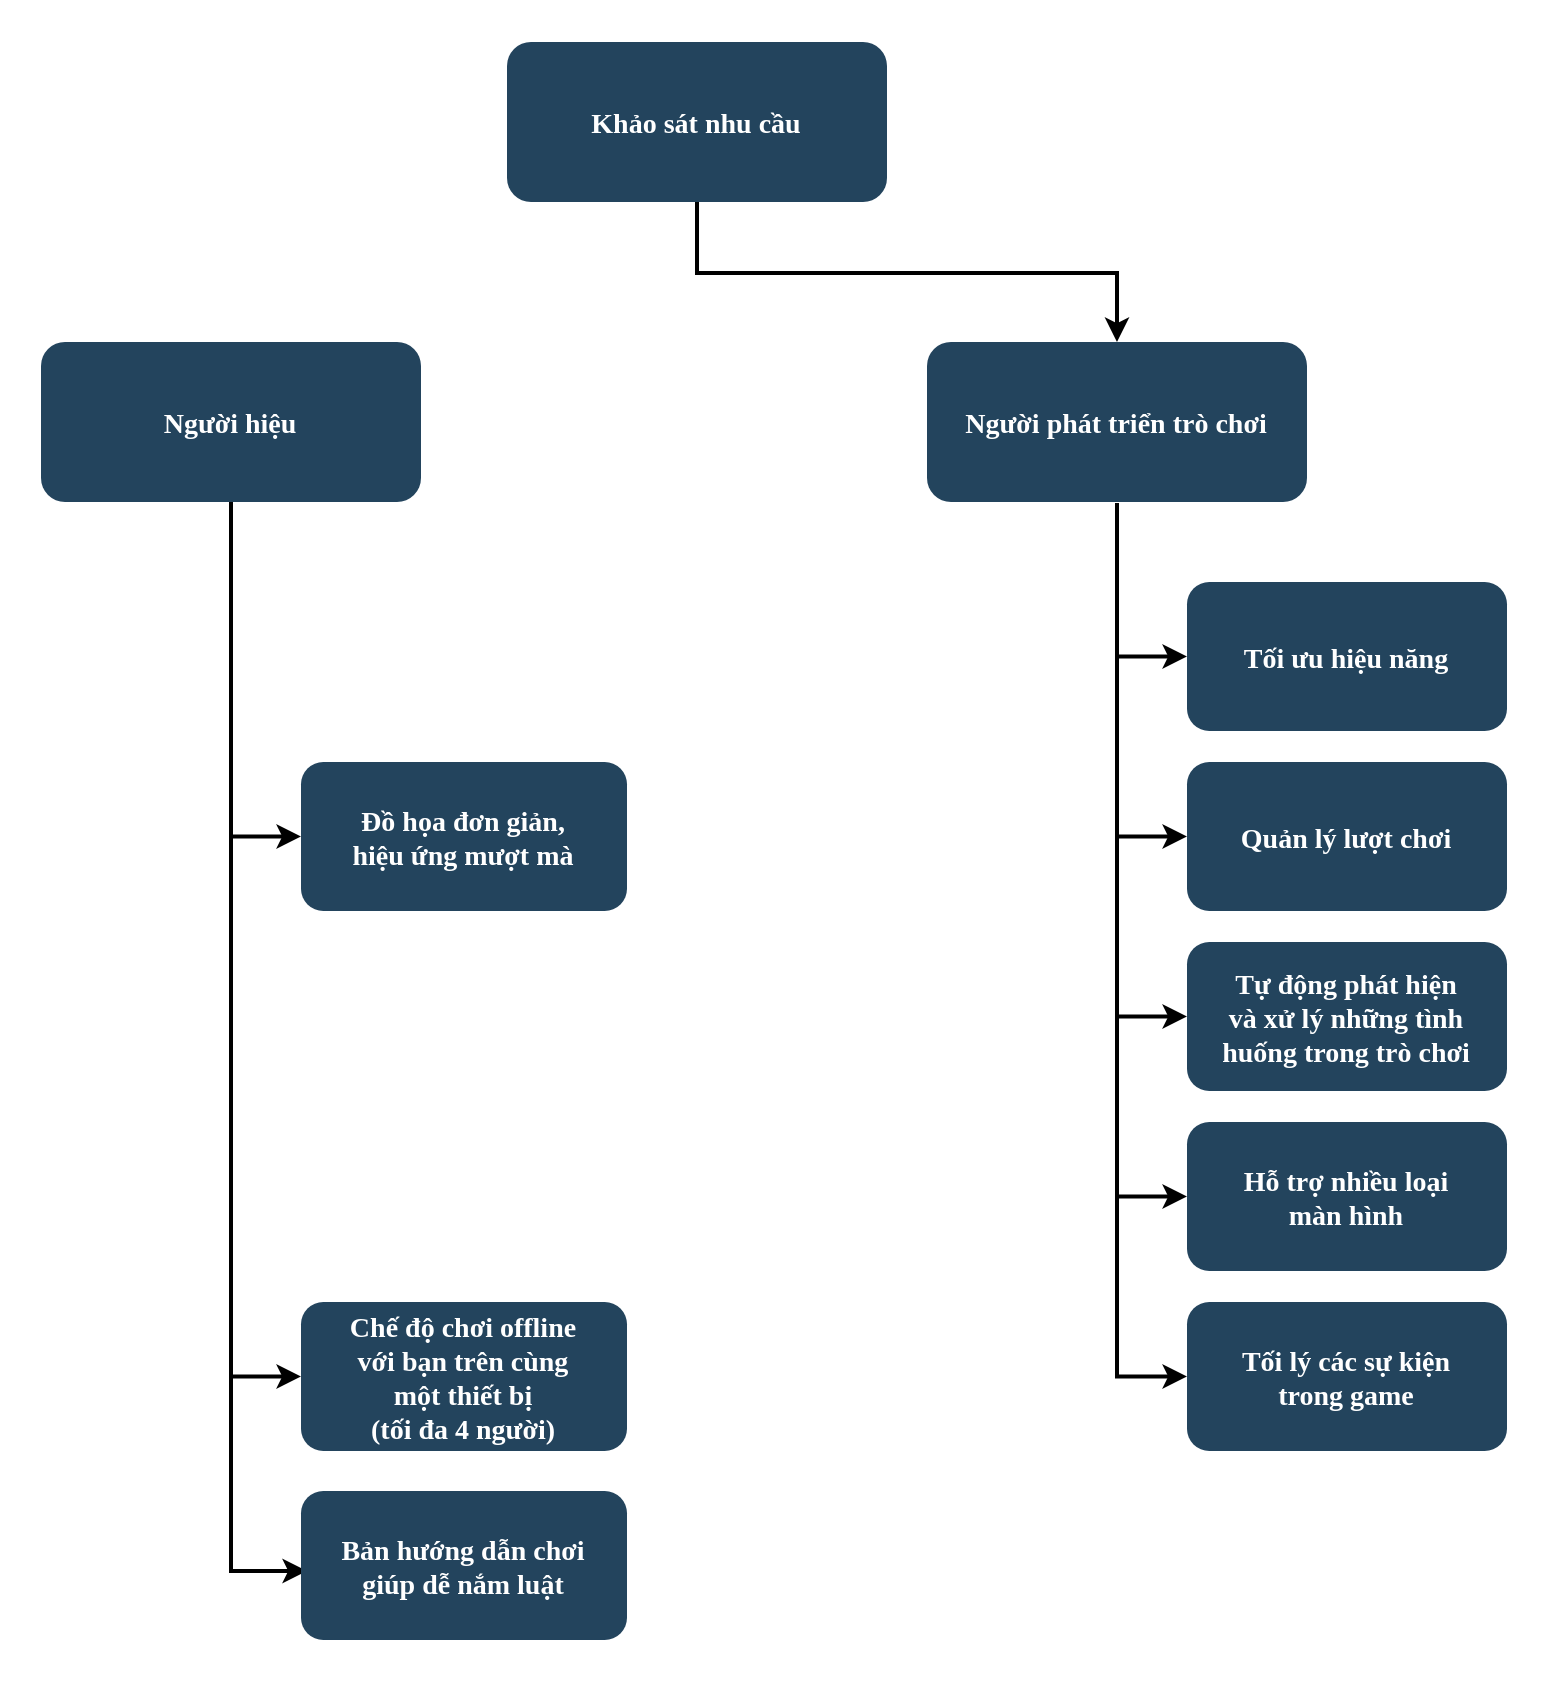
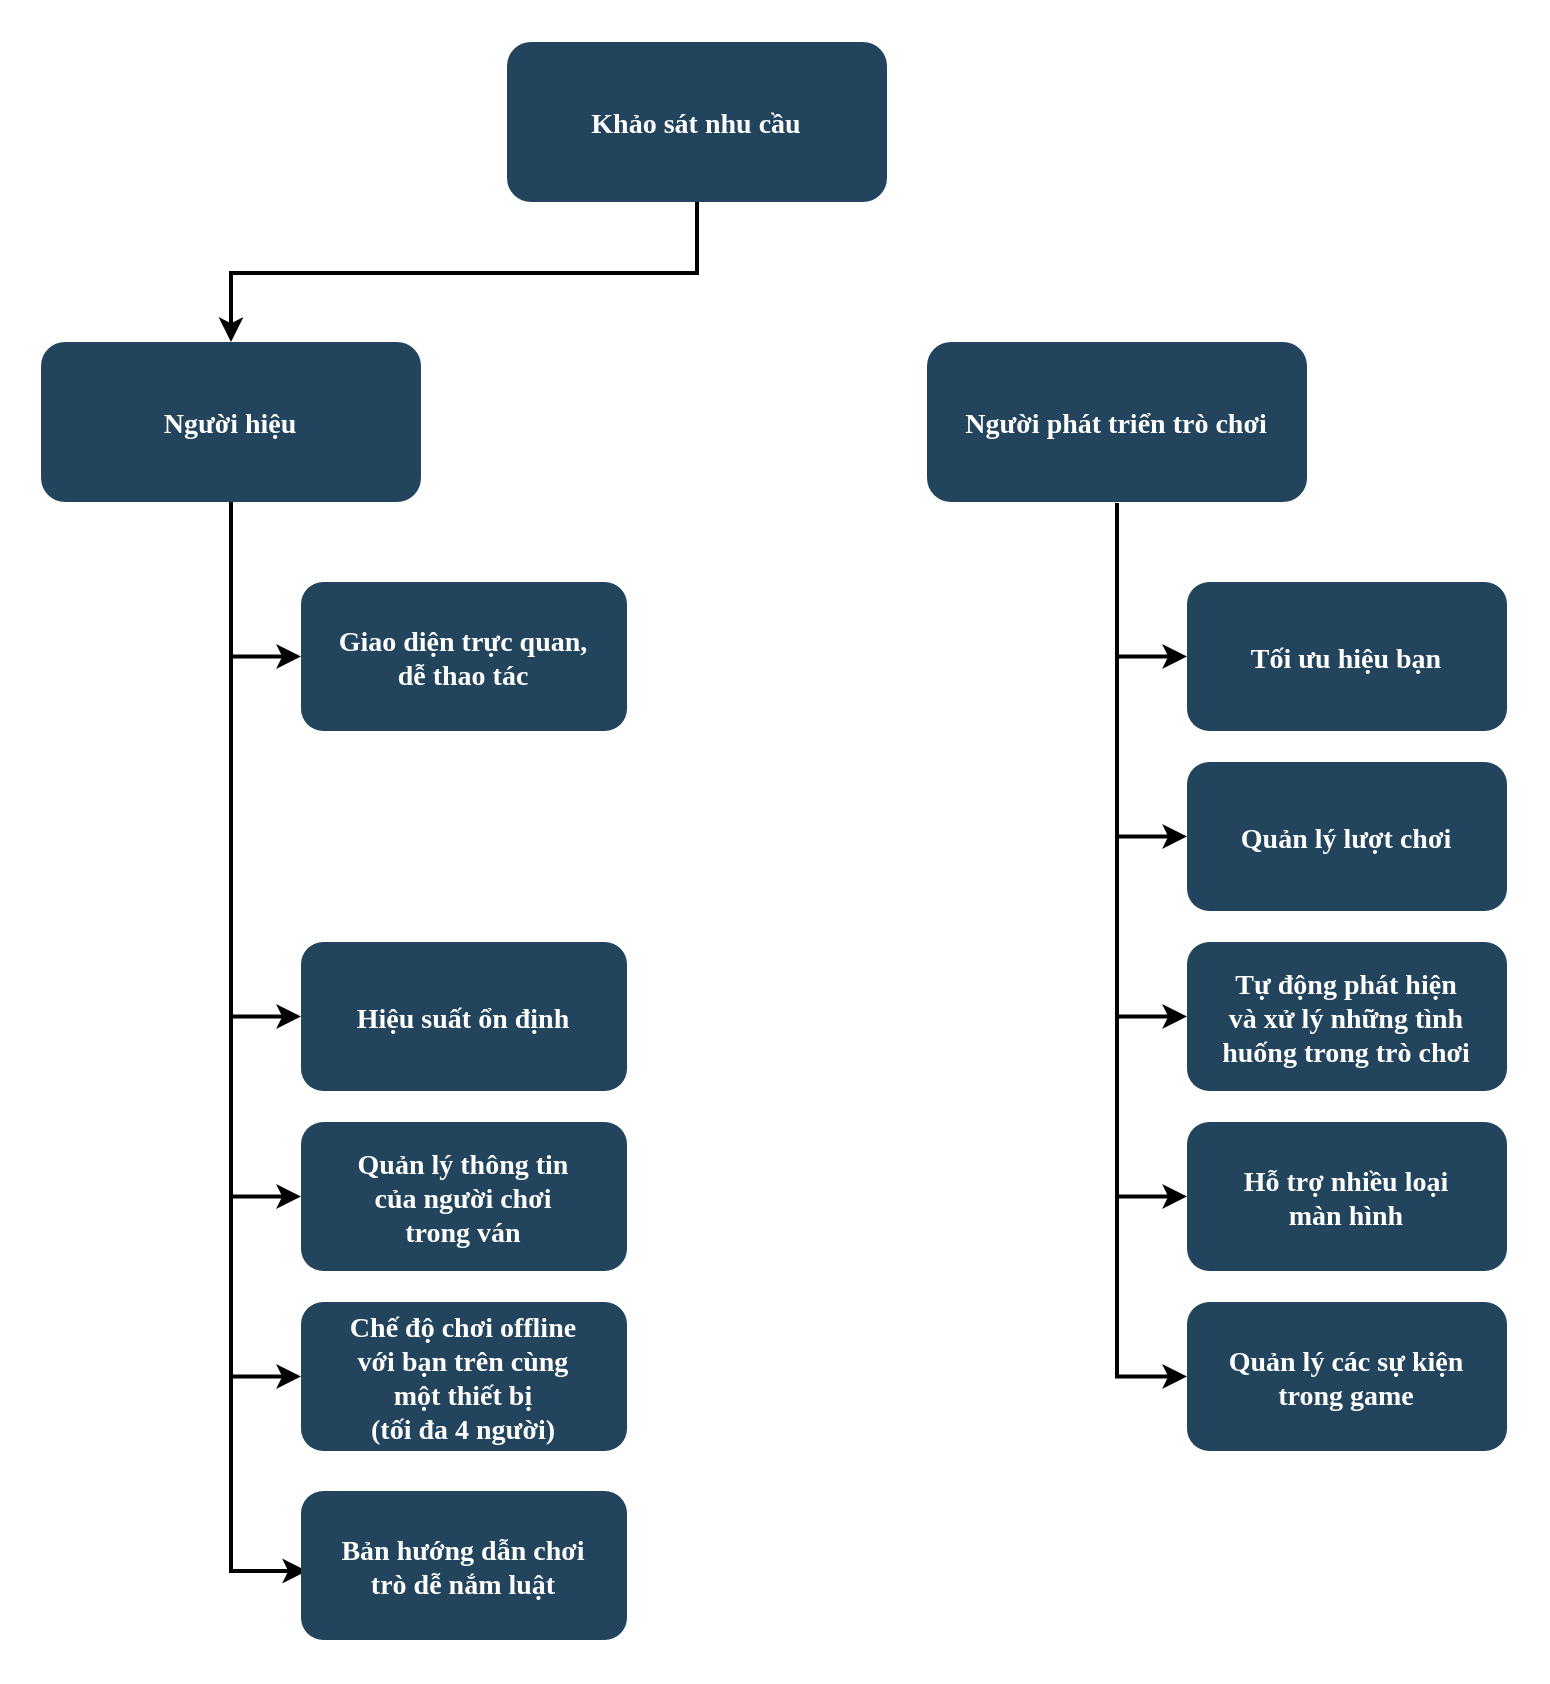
edge "Khảo sát nhu cầu" -> "Người hiệu": added
edge "Khảo sát nhu cầu" -> "Người phát triển trò chơi": removed
edge "Người hiệu" -> "Giao diện trực quan, dễ thao tác": added
node "Giao diện trực quan, dễ thao tác": added
node "Tối ưu hiệu năng": label "Tối ưu hiệu năng" -> "Tối ưu hiệu bạn"
edge "Người hiệu" -> "Đồ họa đơn giản, hiệu ứng mượt mà": removed
node "Đồ họa đơn giản, hiệu ứng mượt mà": removed
edge "Người hiệu" -> "Hiệu suất ổn định": added
node "Hiệu suất ổn định": added
edge "Người hiệu" -> "Quản lý thông tin của người chơi trong ván": added
node "Quản lý thông tin của người chơi trong ván": added
node "Tối lý các sự kiện trong game": label "Tối lý các sự kiện trong game" -> "Quản lý các sự kiện trong game"
node "Bản hướng dẫn chơi giúp dễ nắm luật": label "Bản hướng dẫn chơi giúp dễ nắm luật" -> "Bản hướng dẫn chơi trò dễ nắm luật"
